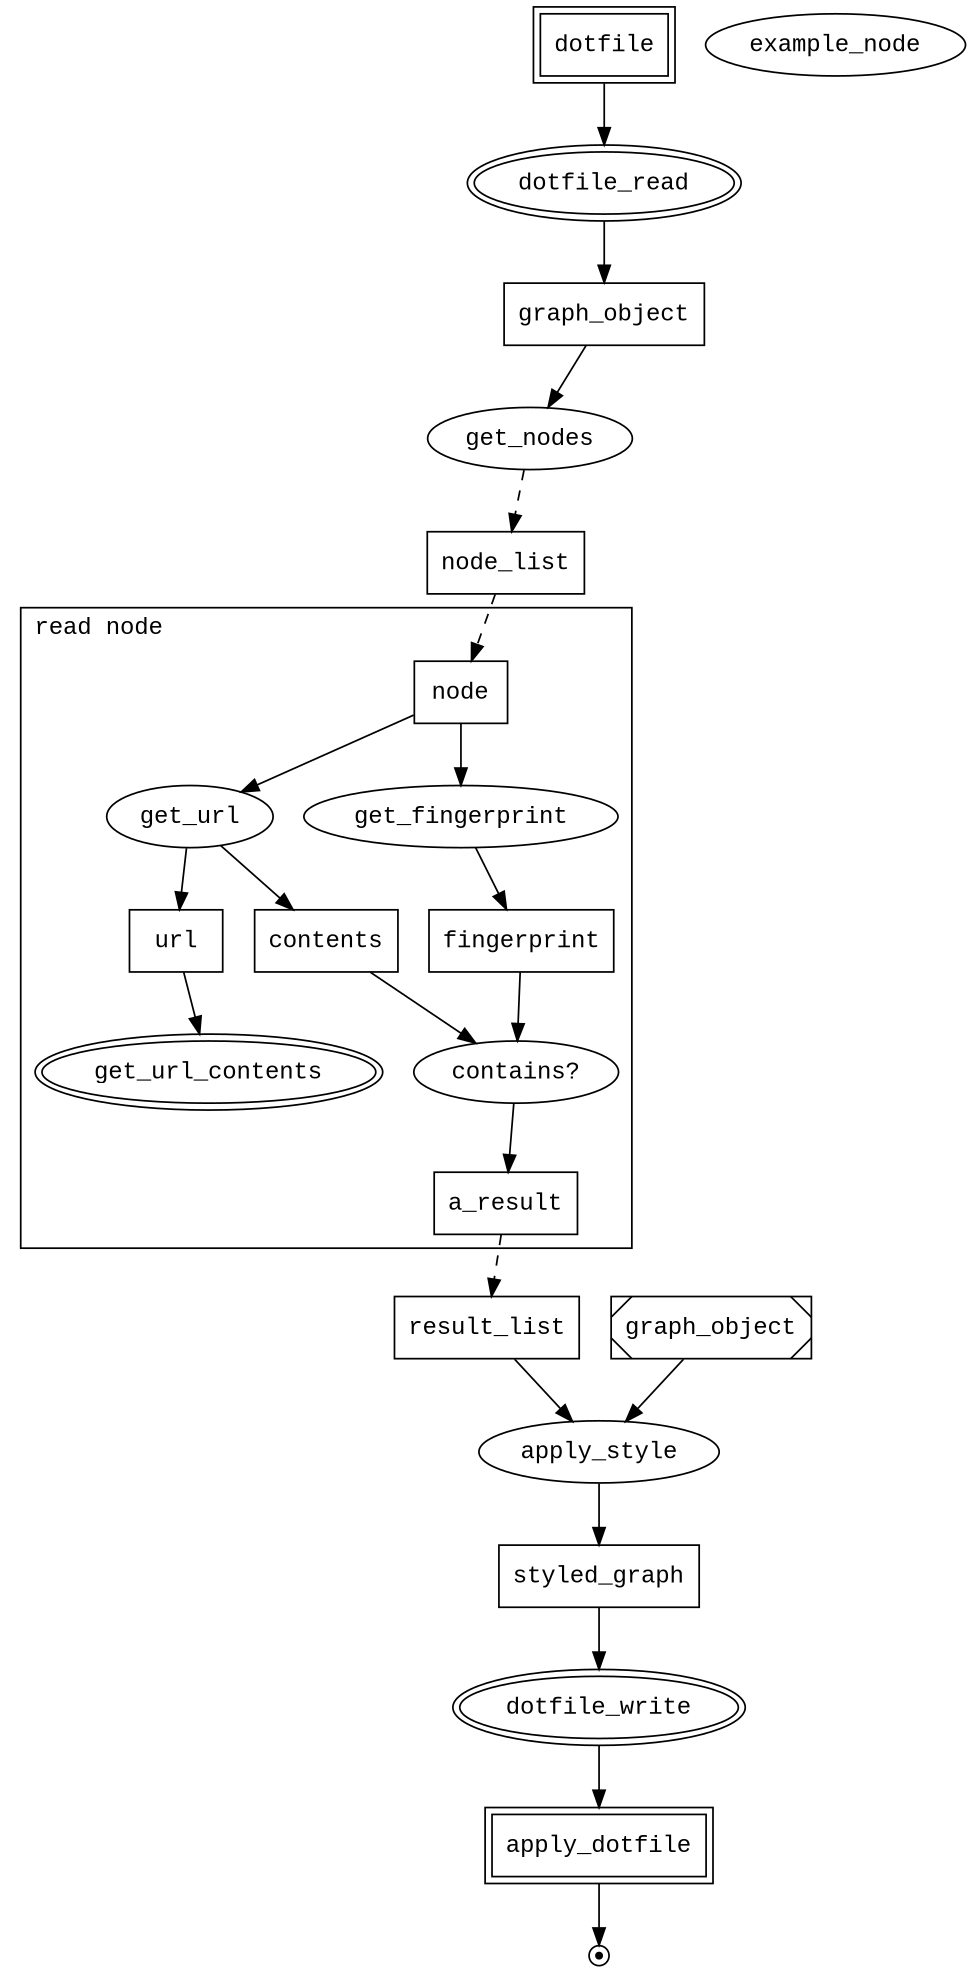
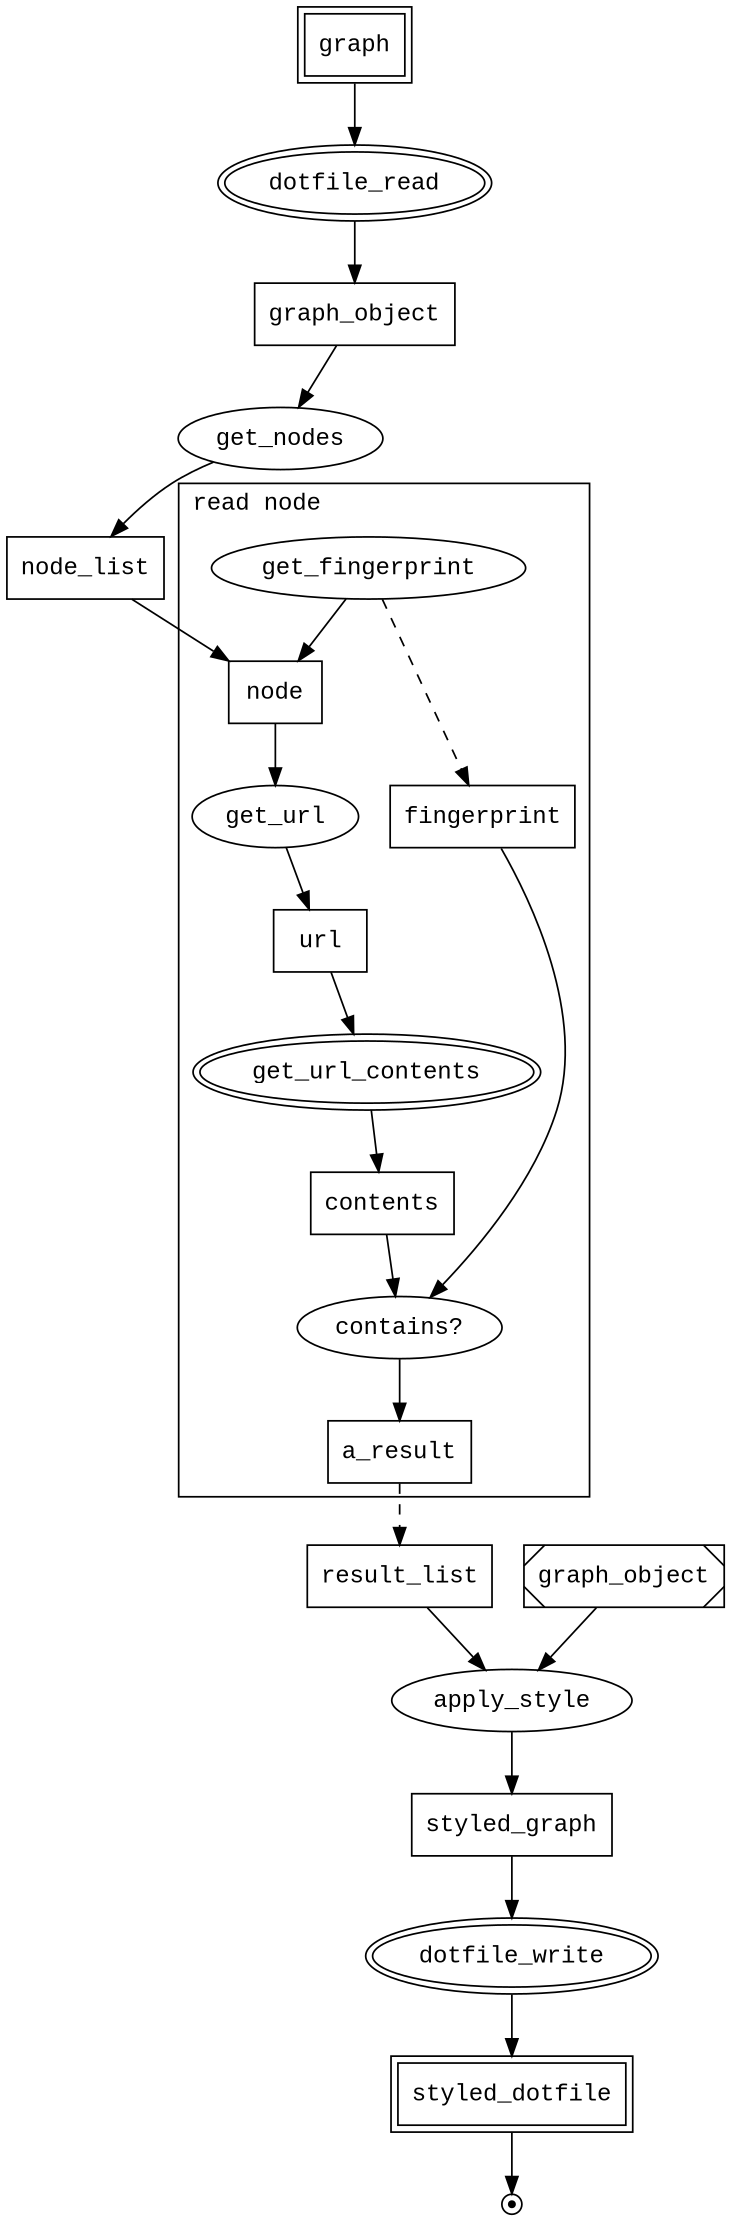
node "dotfile": label "dotfile" -> "graph"
node "example_node": removed
edge "get_nodes" -> "node_list": style dashed -> solid
edge "node_list" -> "node": style dashed -> solid
edge "node" -> "get_fingerprint": reversed
edge "get_fingerprint" -> "fingerprint": style solid -> dashed
edge "get_url" -> "contents": now "get_url_contents" -> "contents"
node "apply_dotfile": label "apply_dotfile" -> "styled_dotfile"
